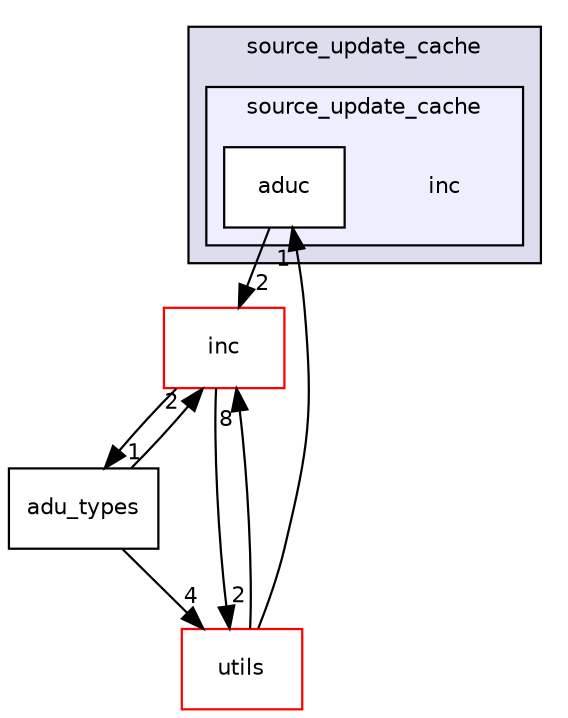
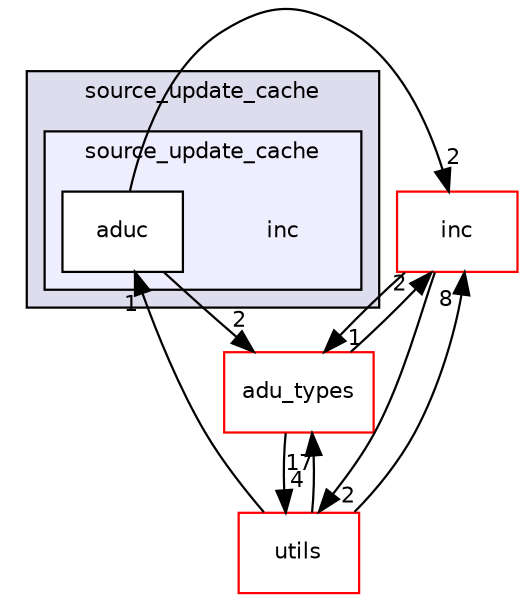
edge "aduc" -> "adu_types": added
edge "utils" -> "adu_types": added
node "adu_types": color black -> red
